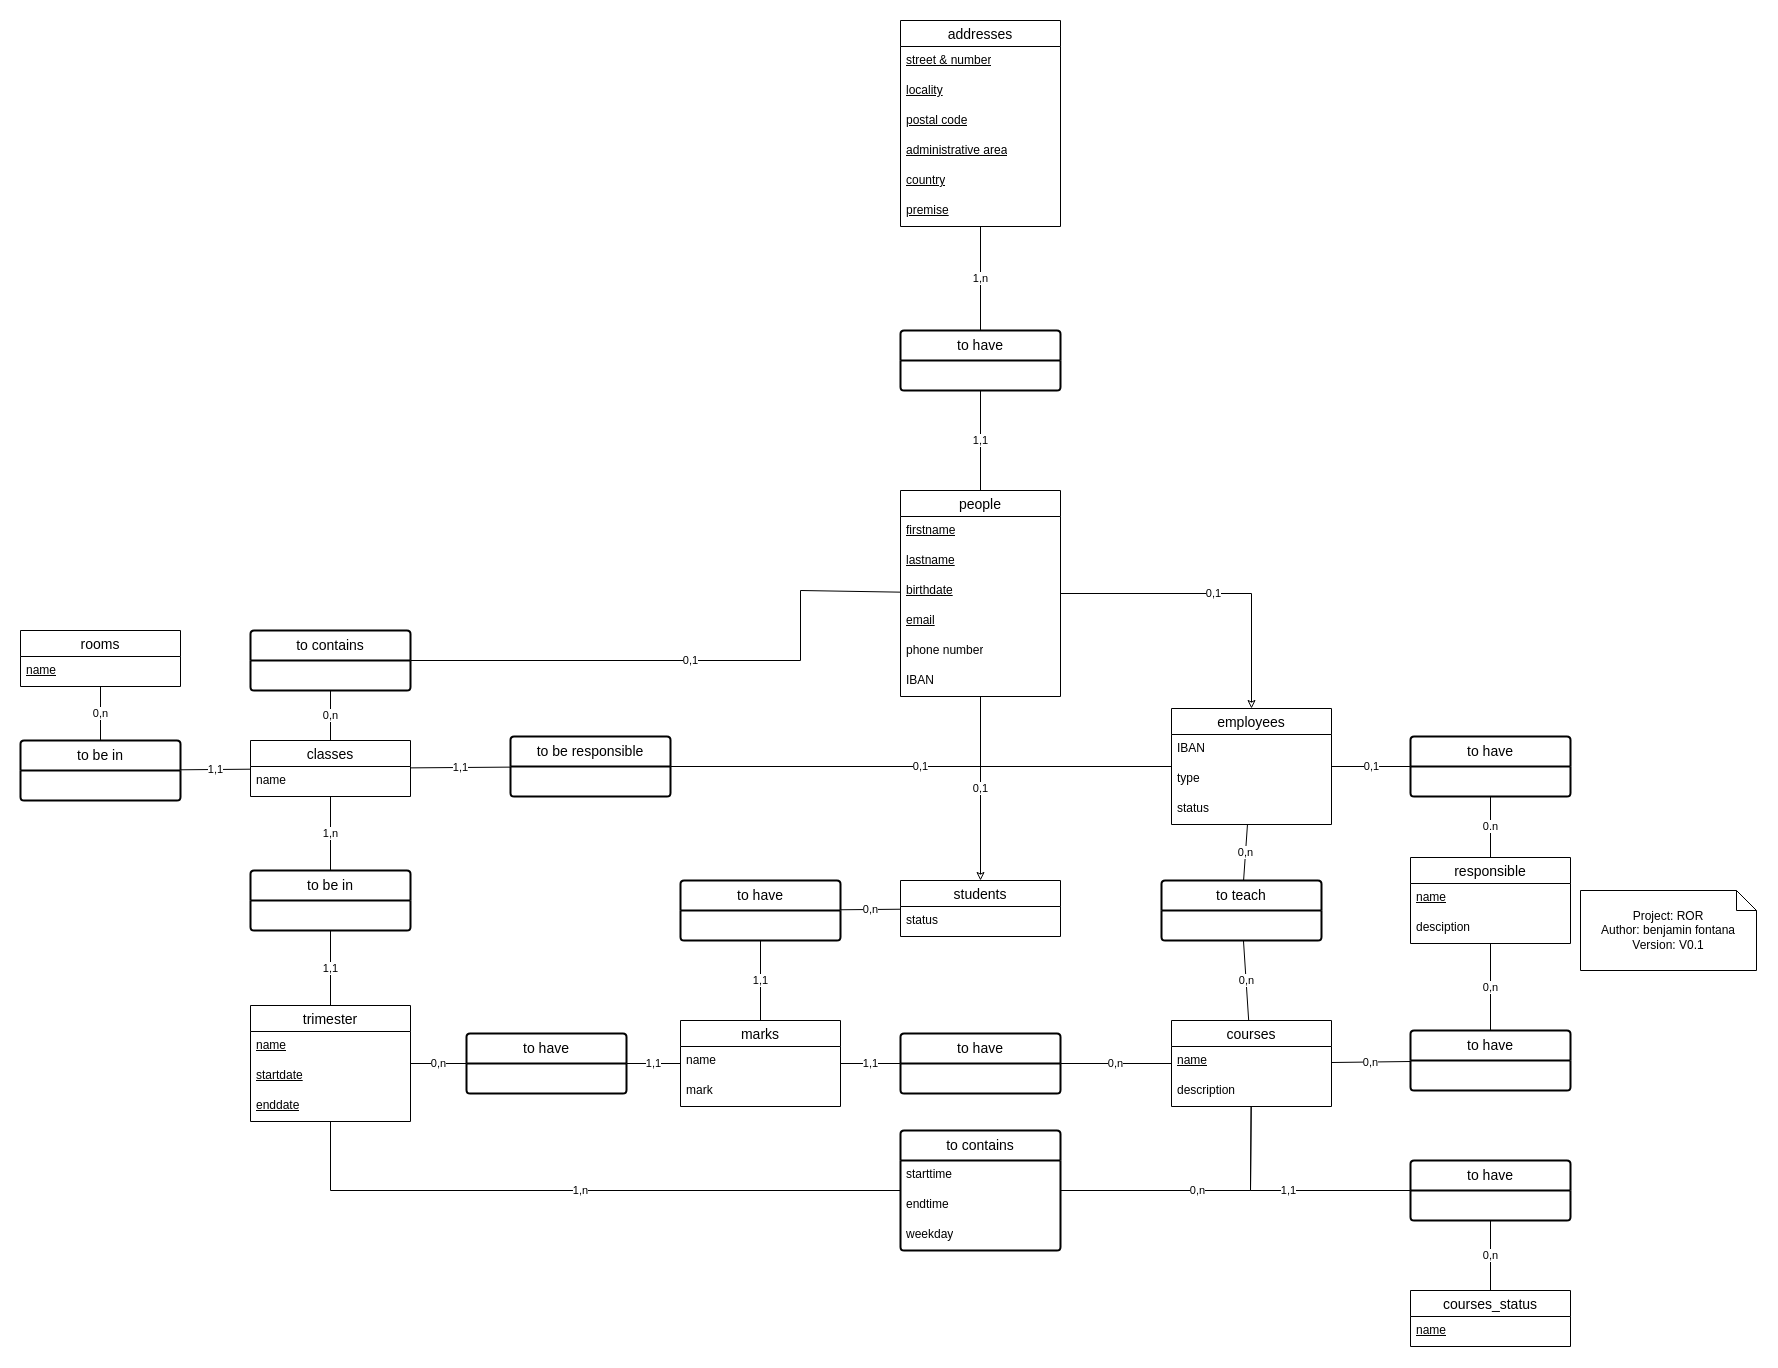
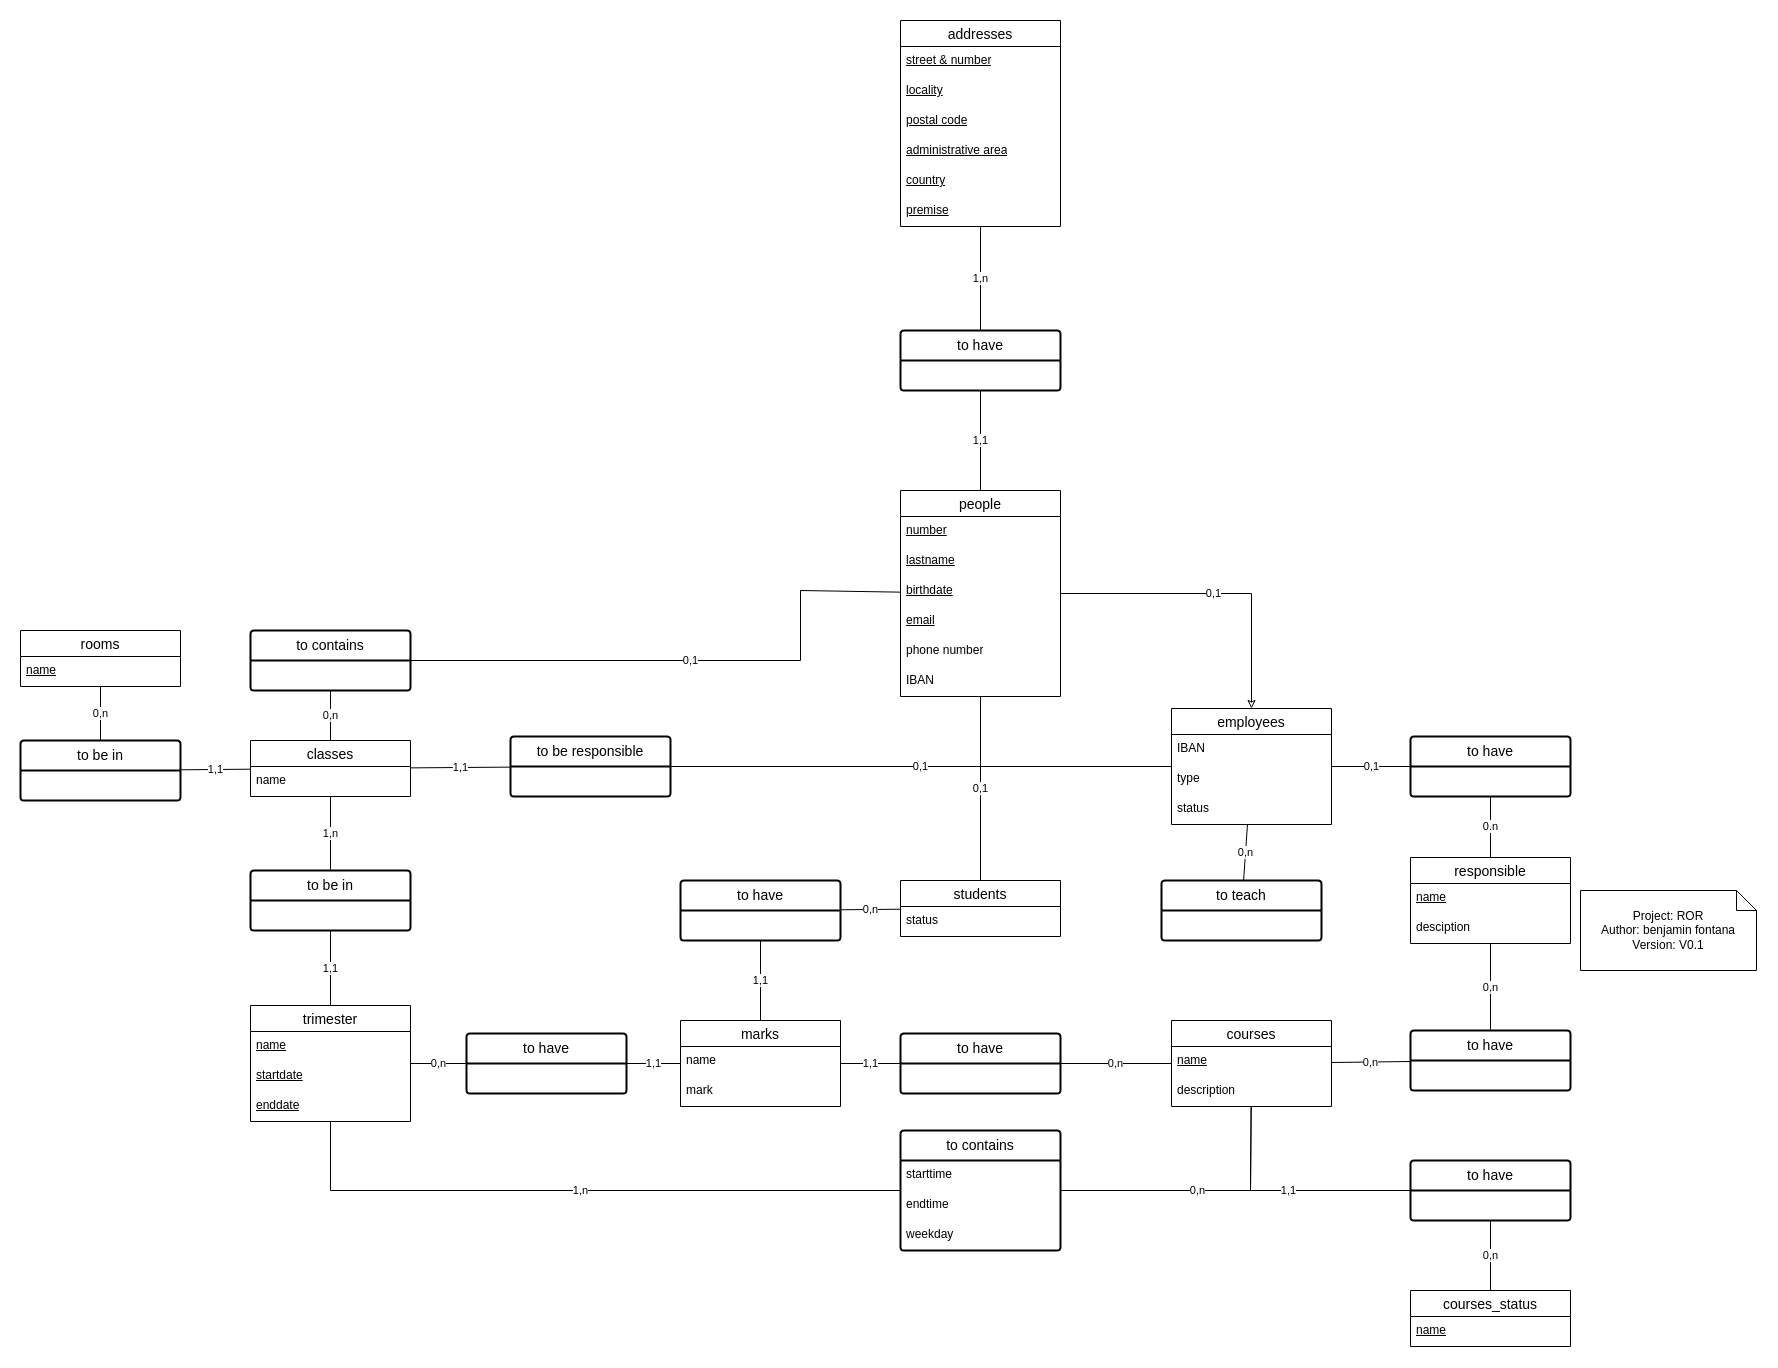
node "firstname": label "firstname" -> "number"
edge "people" -> "students": arrowhead classic -> none
edge "to teach" -- "courses": removed, label "0,n"
